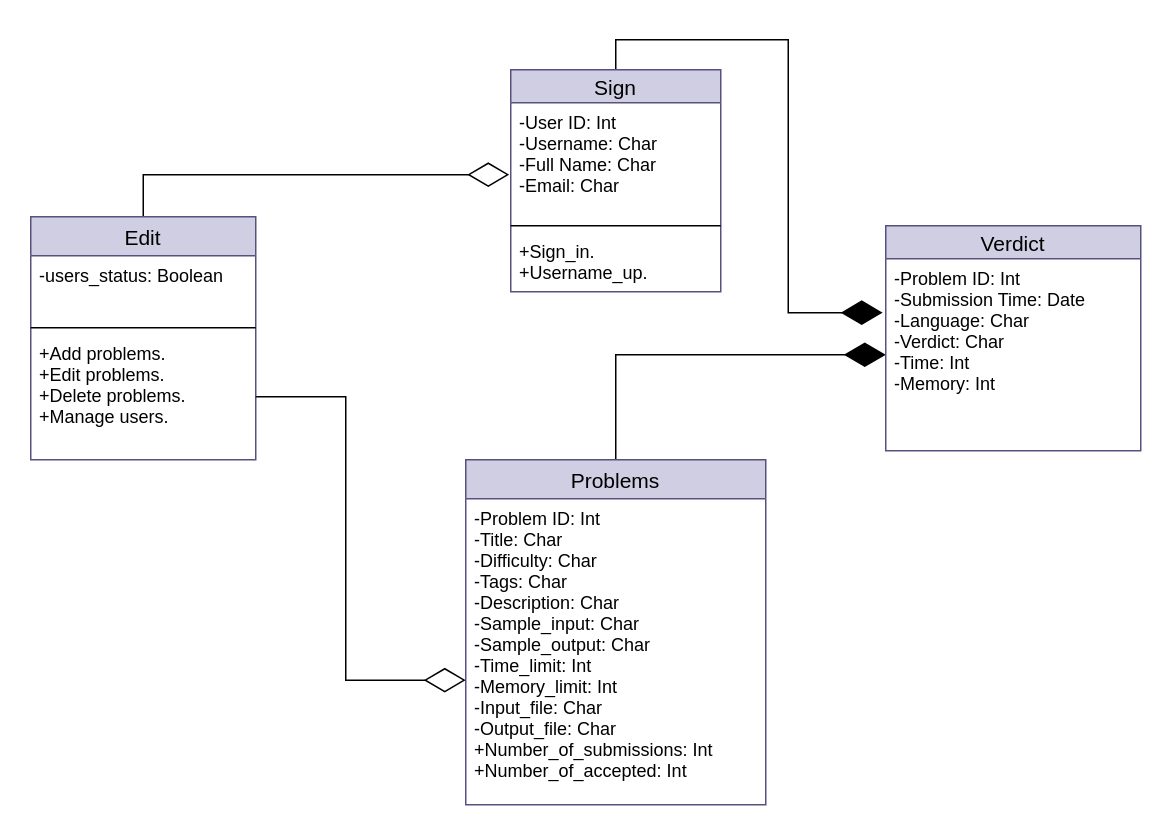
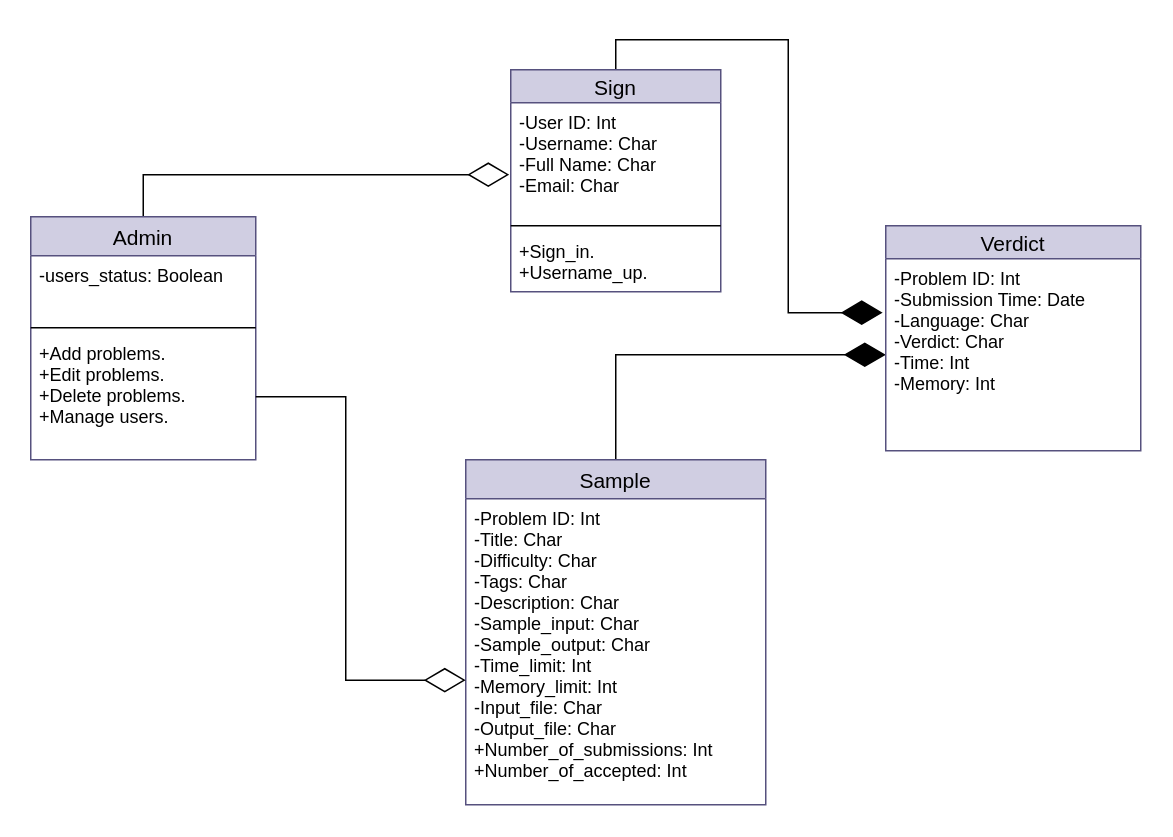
node "Edit": label "Edit" -> "Admin"
node "Problems": label "Problems" -> "Sample"
